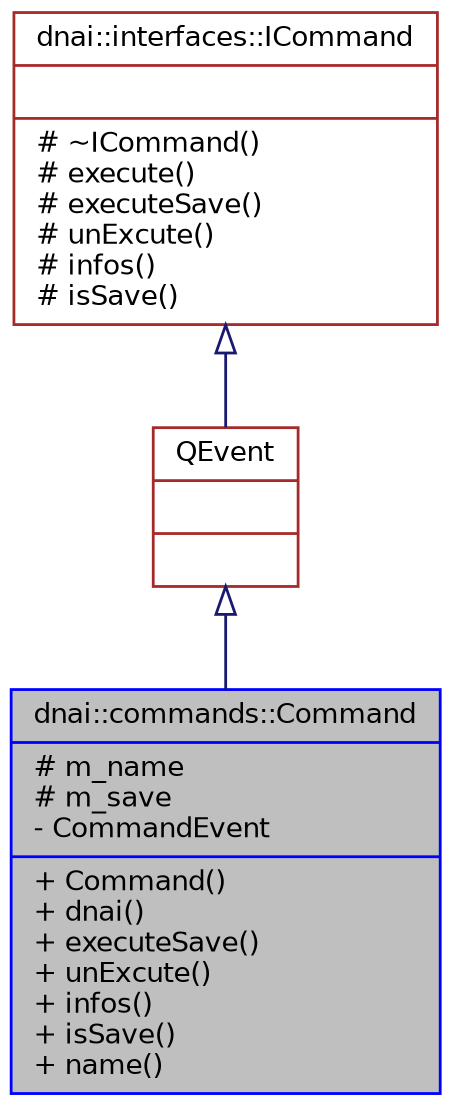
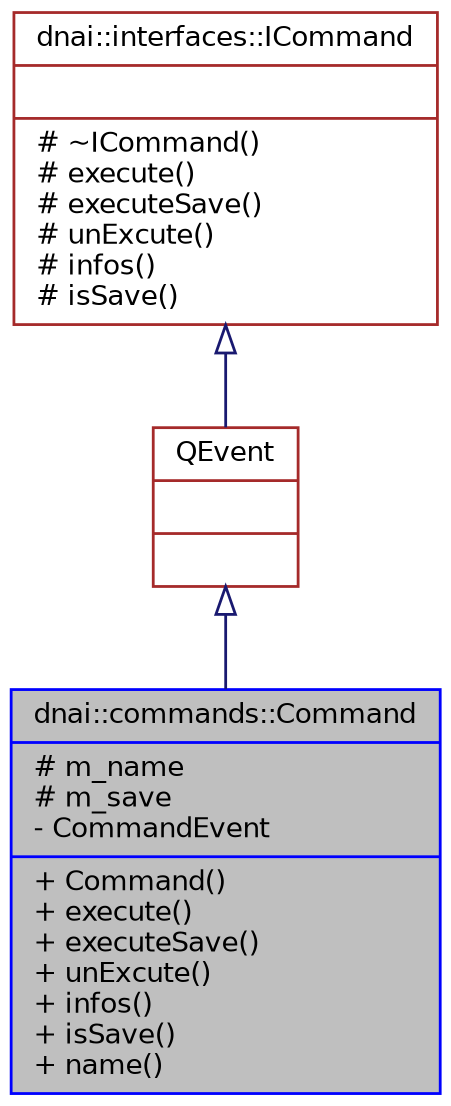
node "dnai::commands::Command": text "+ dnai()" -> "+ execute()"
